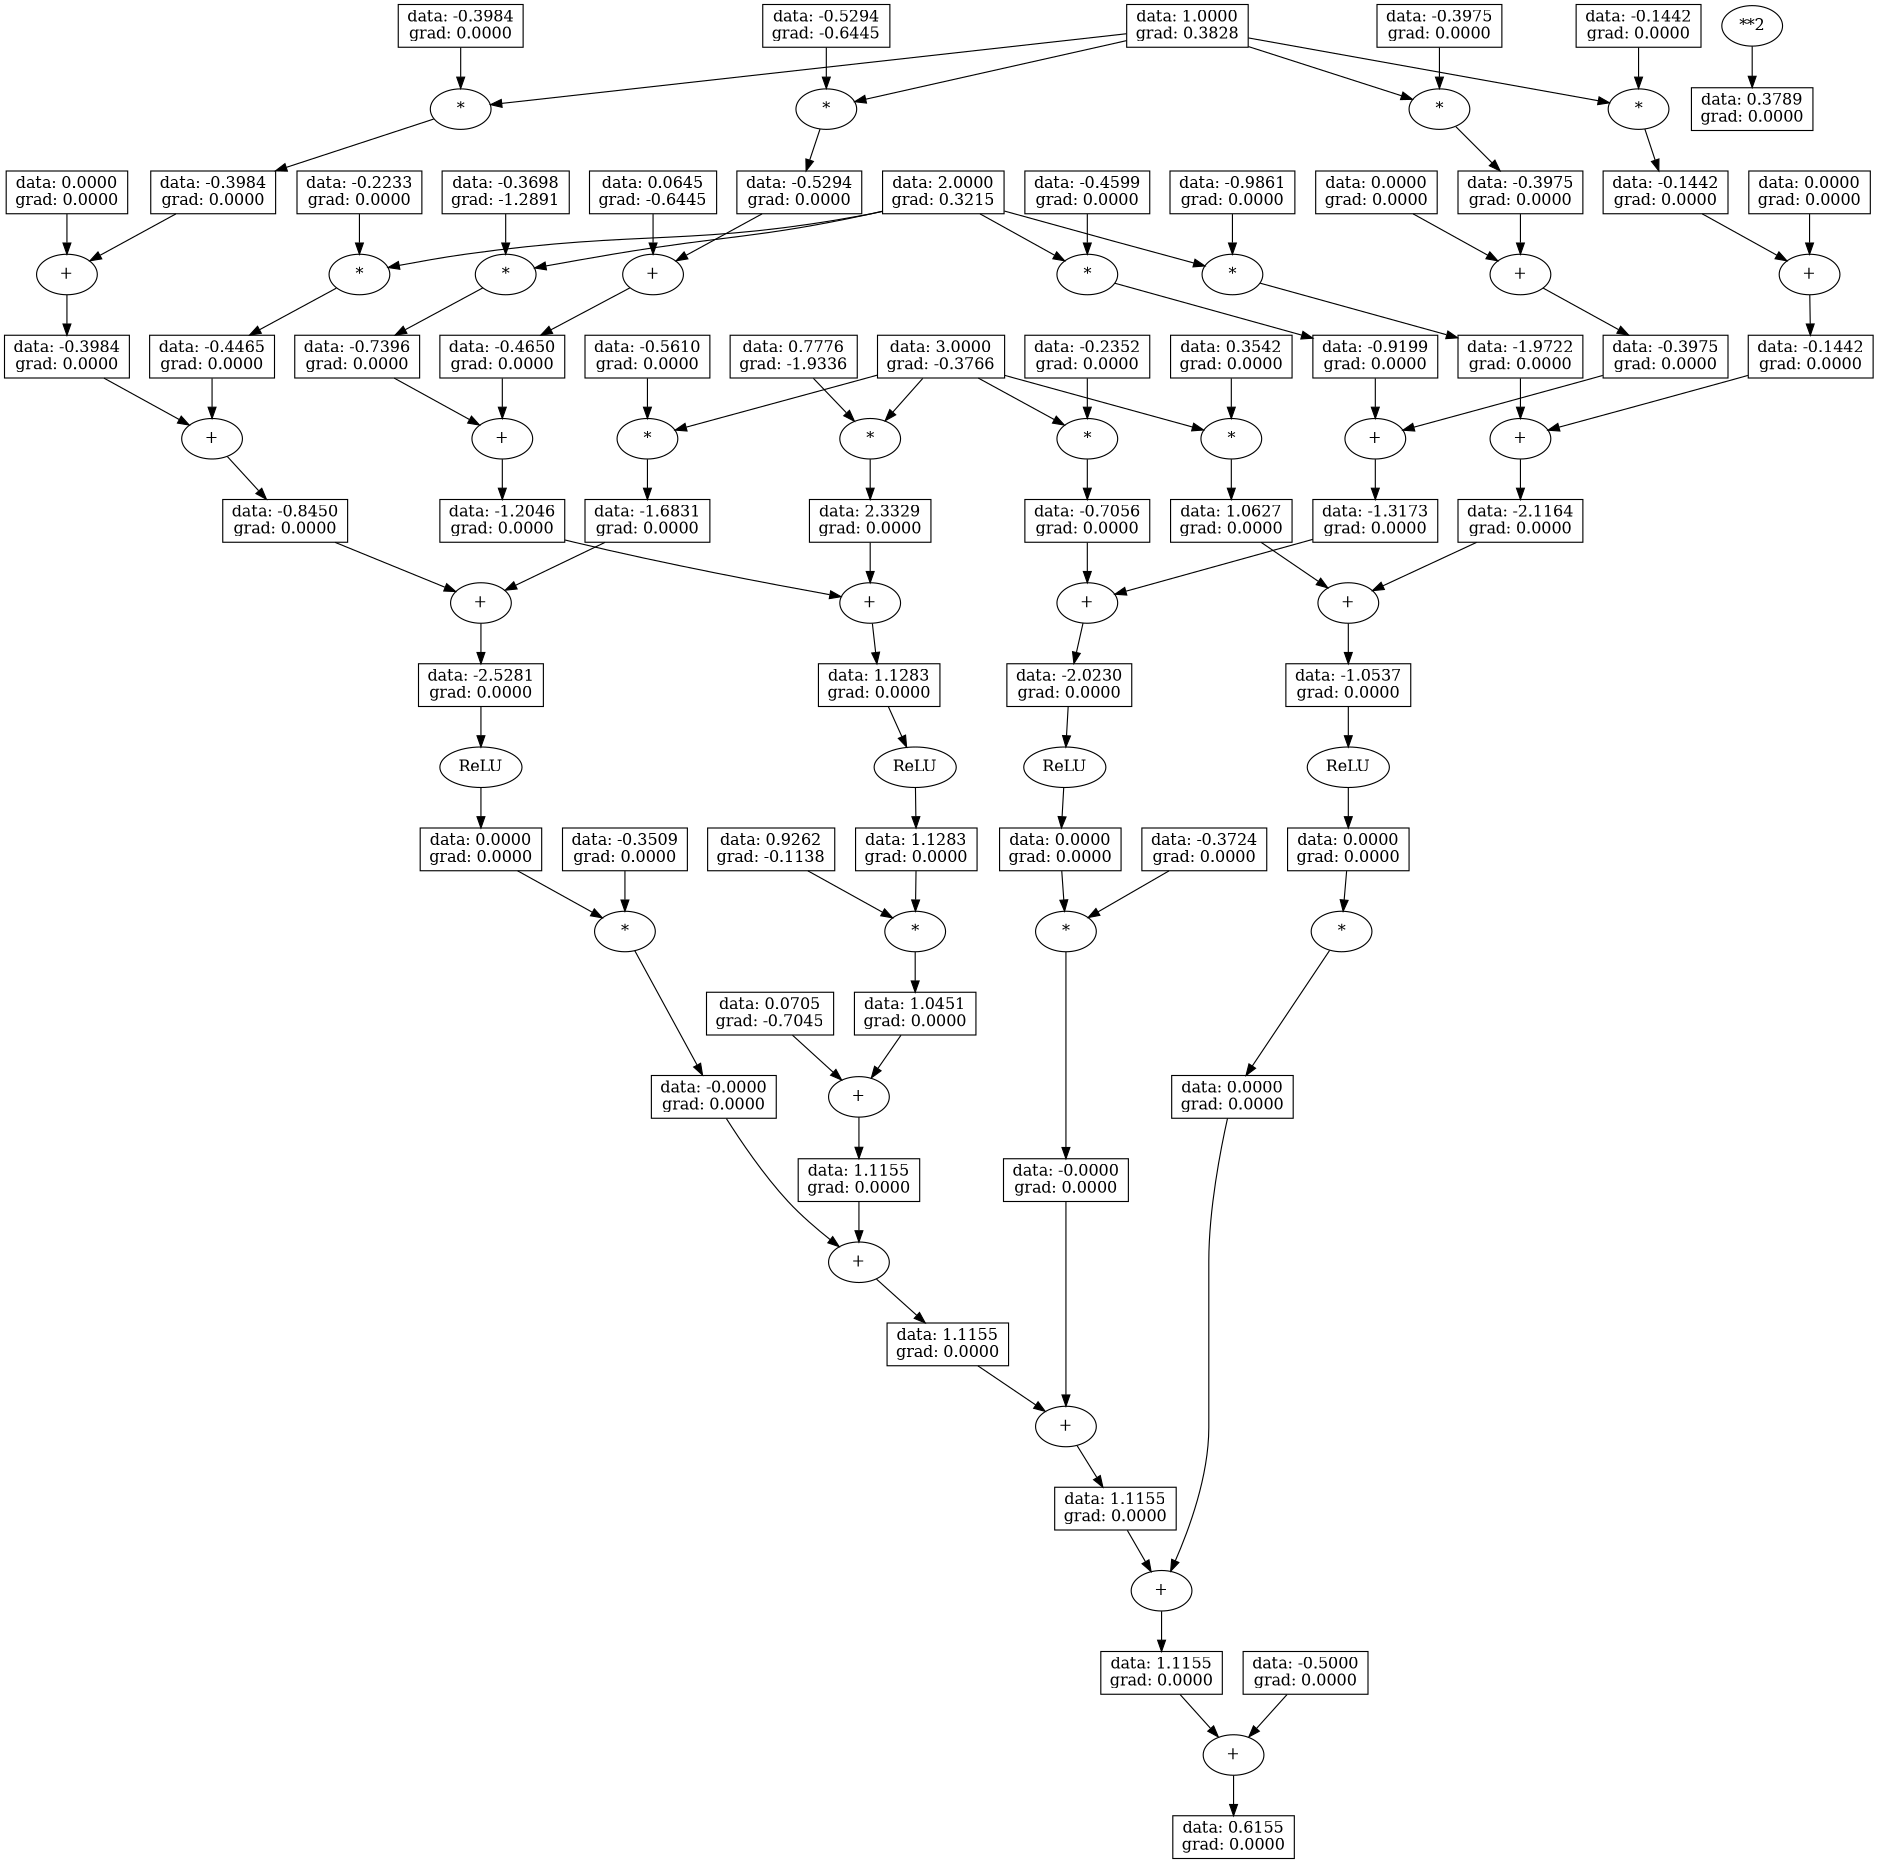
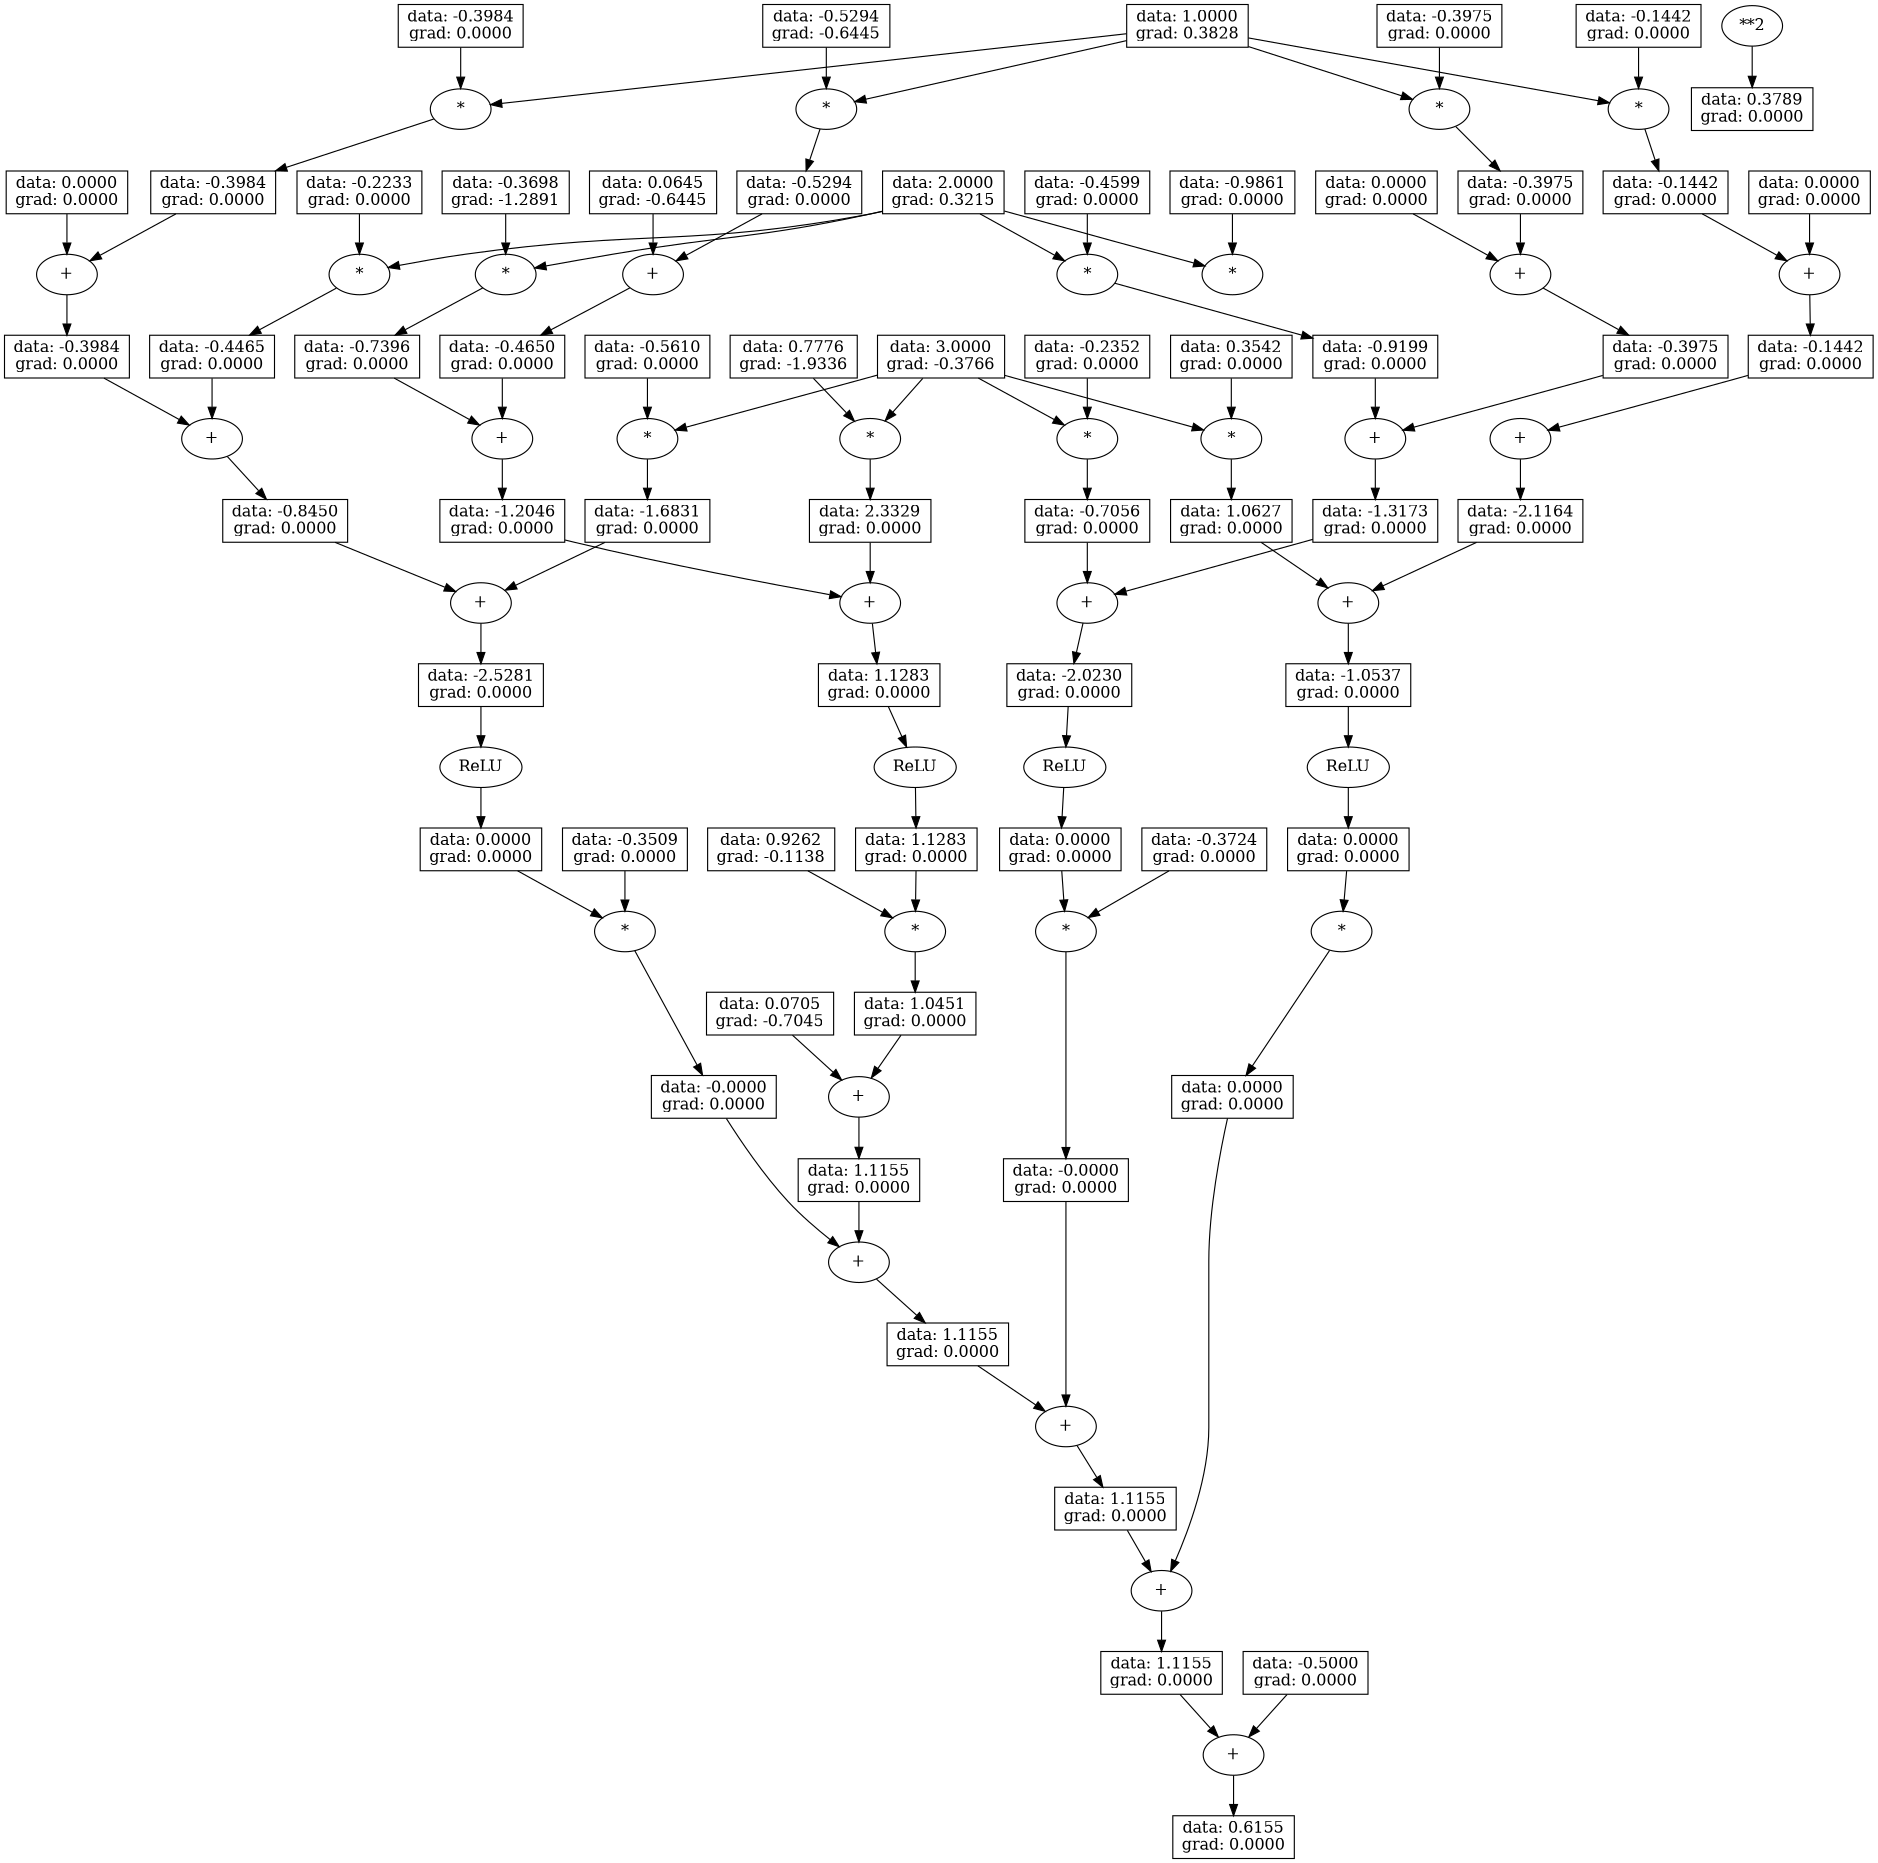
node "data: -1.9722 grad: 0.0000": removed
